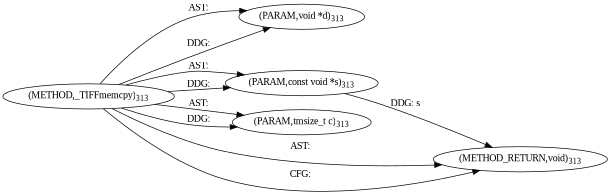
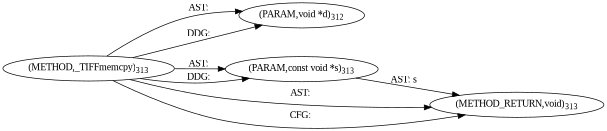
node "(PARAM,void *d)": text "313" -> "312"
edge "(PARAM,const void *s)" -> "(METHOD_RETURN,void)": label "DDG: s" -> "AST: s"
node "(PARAM,tmsize_t c)": removed
